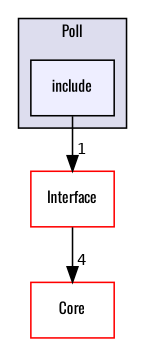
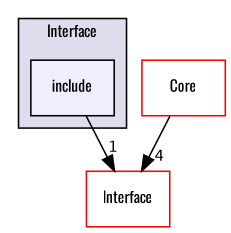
cluster "Poll": label "Poll" -> "Interface"
edge "Interface" -> "Core": reversed
